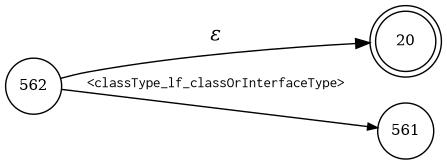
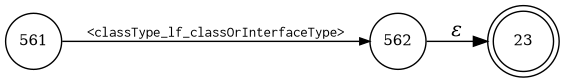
node "20": label "20" -> "23"
edge "562" -> "561": reversed
